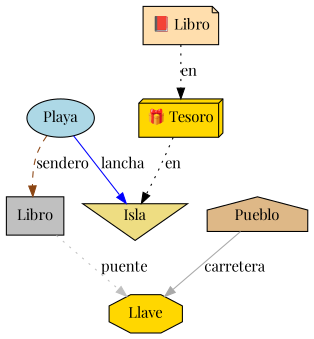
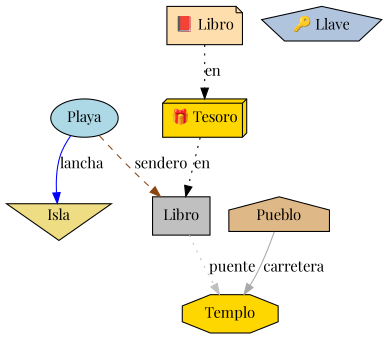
node "🔑 Llave": added
edge "🎁 Tesoro" -> "Isla": now "🎁 Tesoro" -> "Libro"
node "Llave": label "Llave" -> "Templo"
